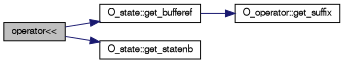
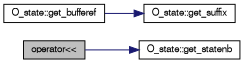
node "O_operator::get_suffix": label "O_operator::get_suffix" -> "O_state::get_suffix"
edge "operator<<" -> "O_state::get_bufferef": removed
